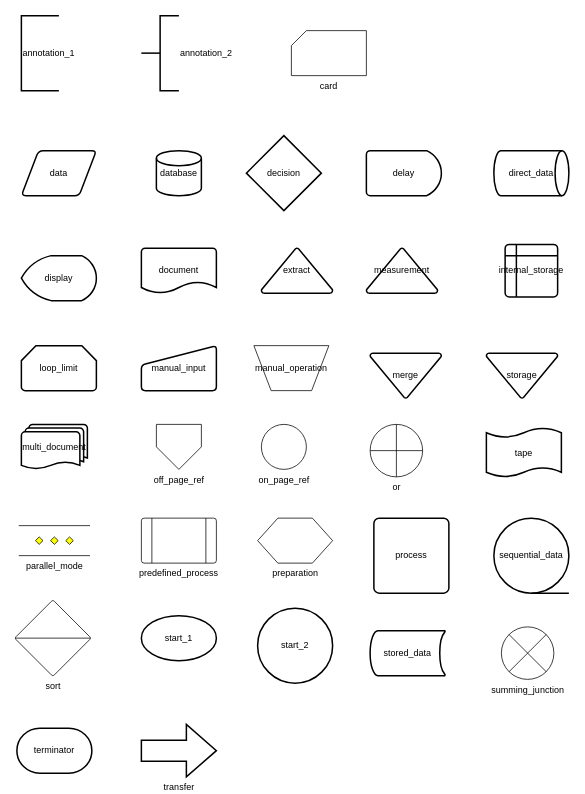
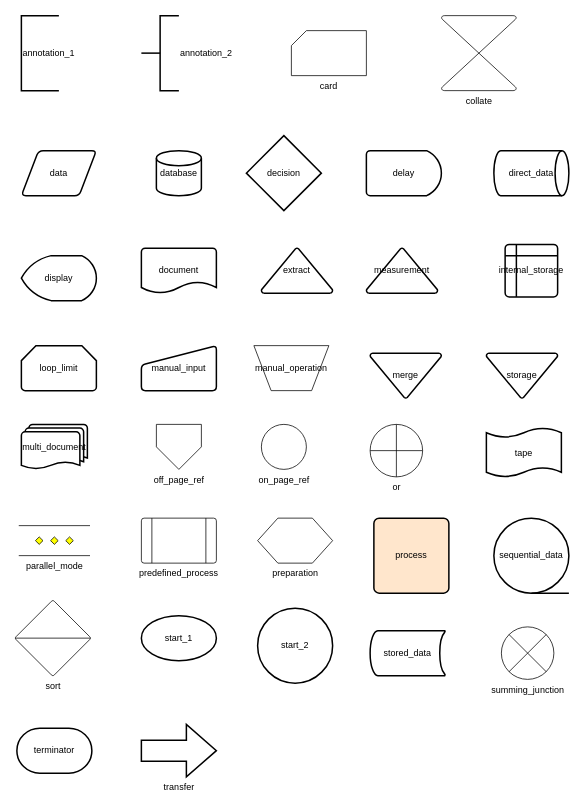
node "collate": added
node "process": fillcolor #ffffff -> #ffe6cc
